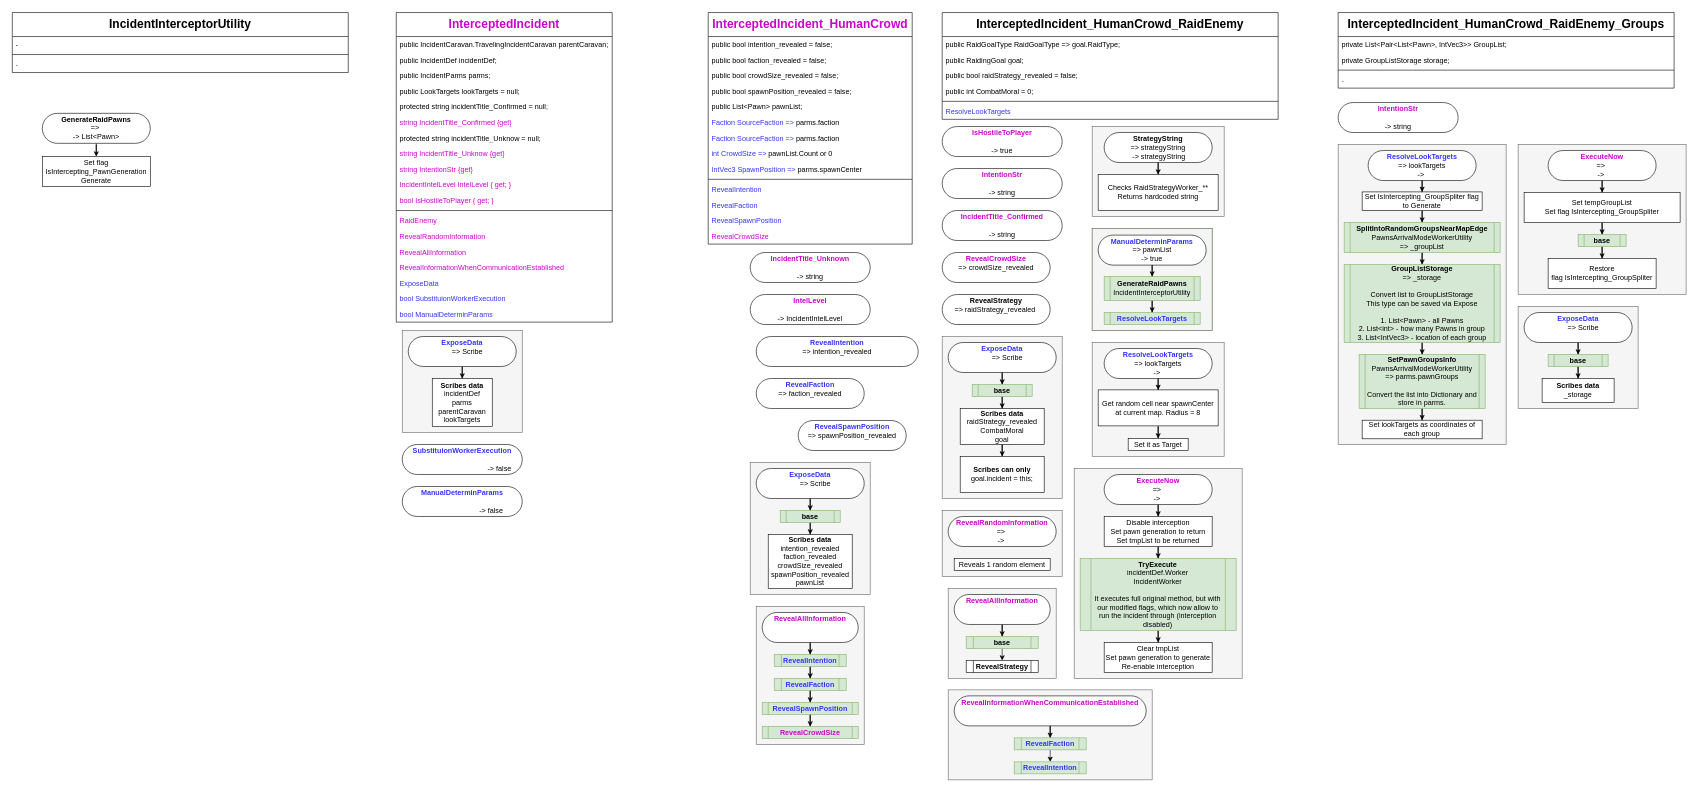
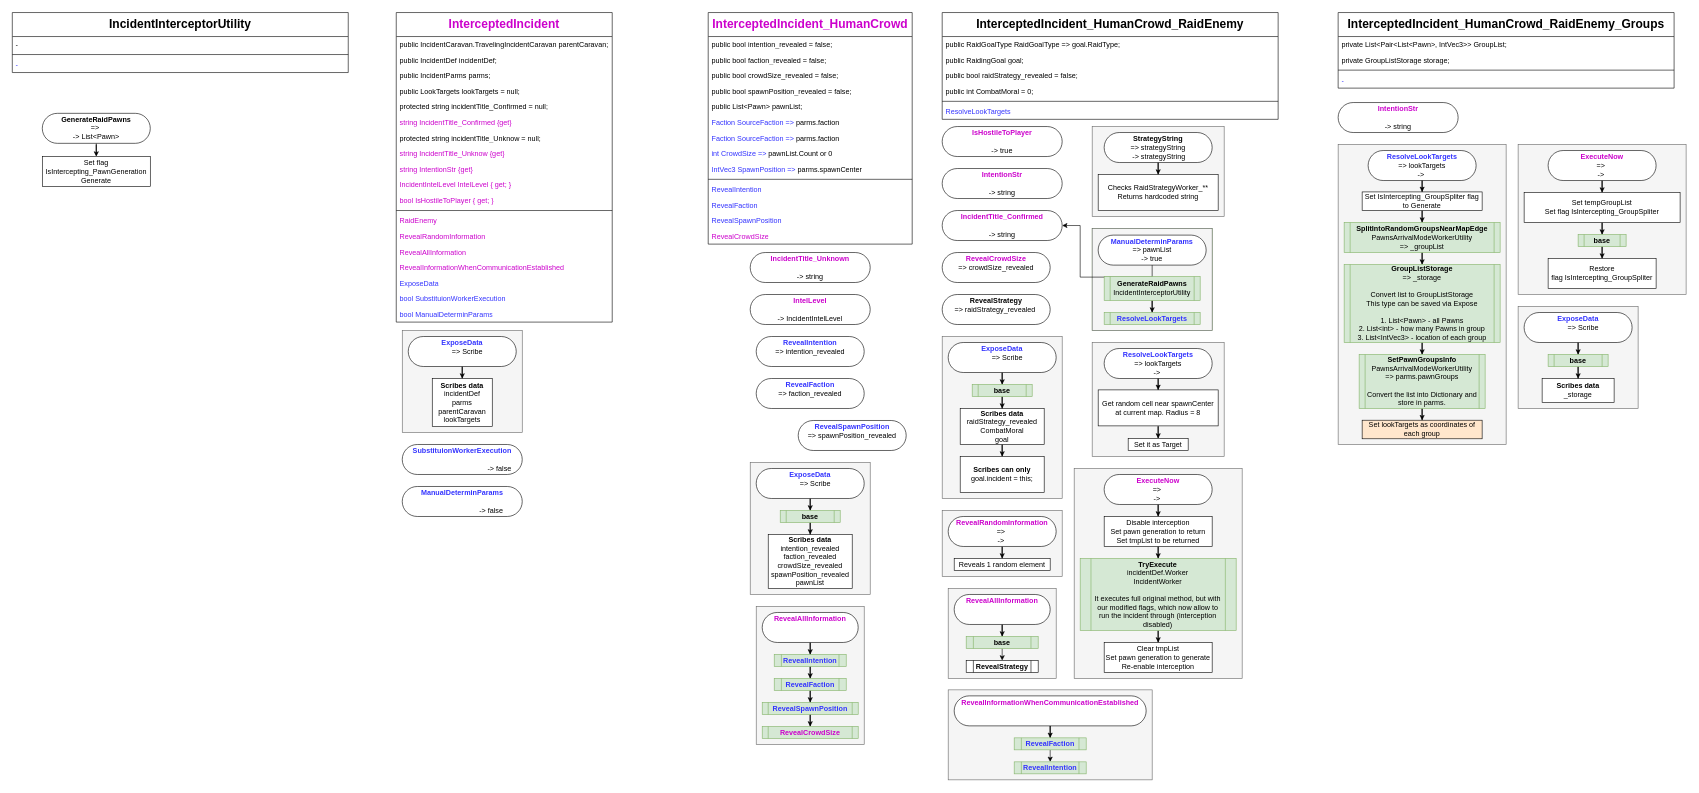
edge "ManualDeterminParams => pawnList -> true" -> "GenerateRaidPawns IncidentInterceptorUtility": now "ManualDeterminParams => pawnList -> true" -> "IncidentTitle_Confirmed -> string"
node "RevealIntention => intention_revealed": size 162x30 -> 108x30
node "Set lookTargets as coordinates of each group": fillcolor #ffffff -> #ffe6cc
edge "RevealRandomInformation => ->" -> "Reveals 1 random element": added
